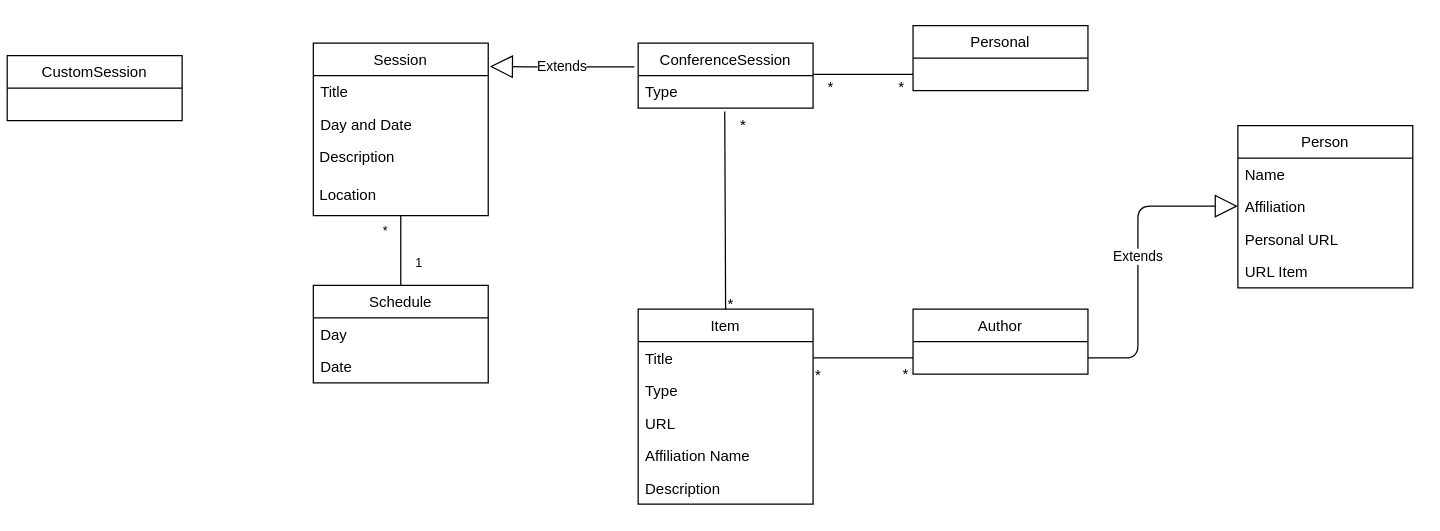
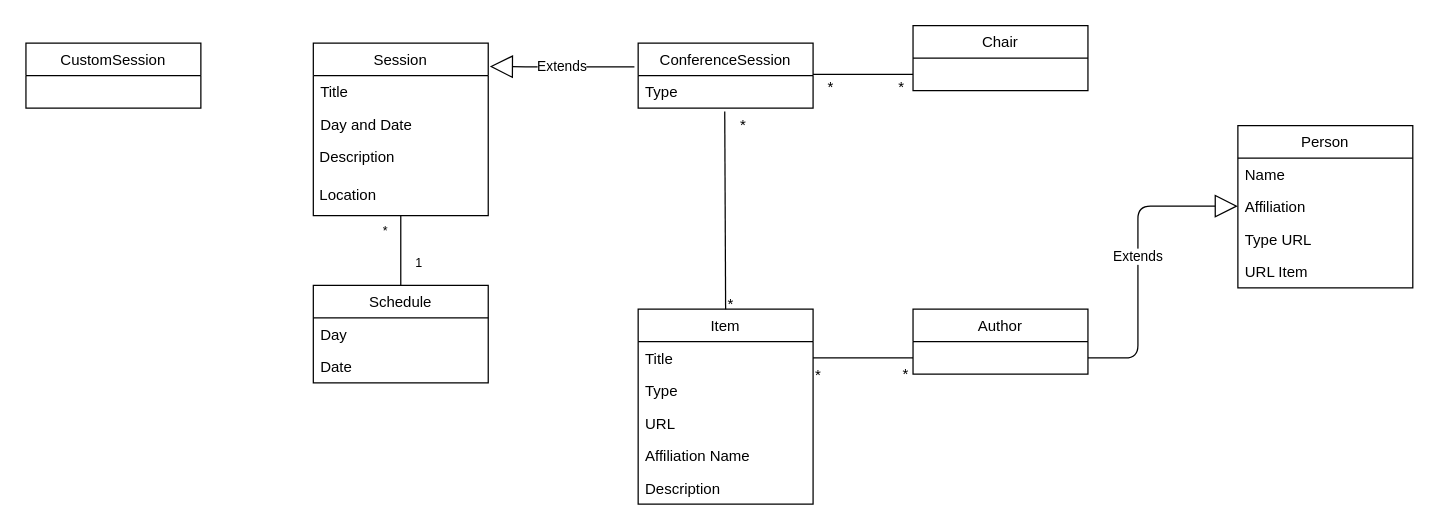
node "Personal": label "Personal" -> "Chair"
node "CustomSession": moved (94, 88) -> (113, 76)
node "Personal URL": label "Personal URL" -> "Type URL"
